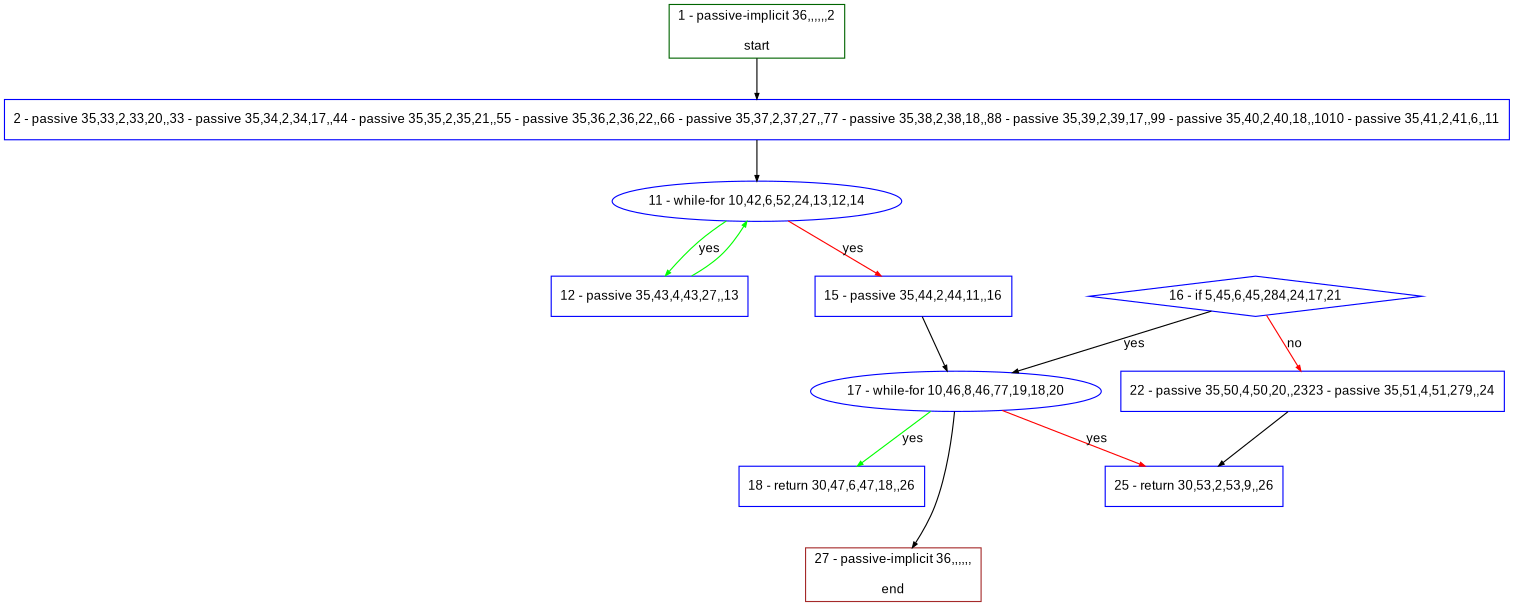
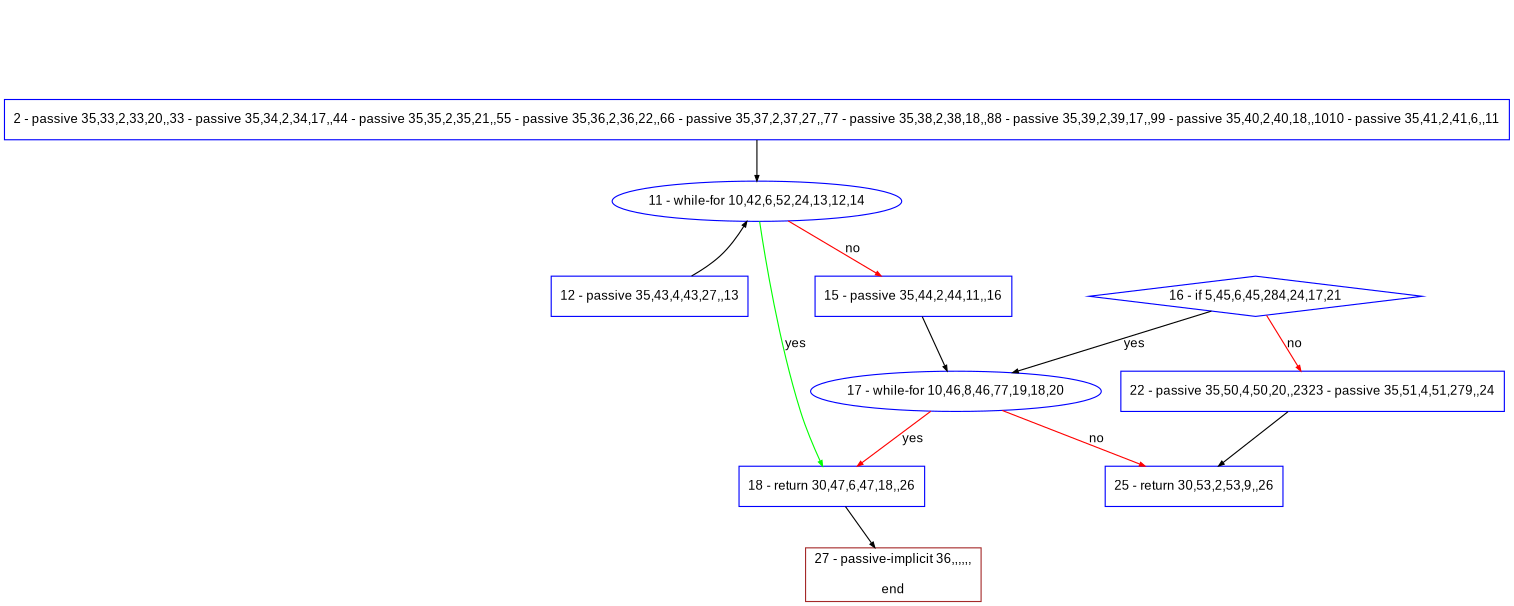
node "1 - passive-implicit 36,,,,,,2 start": removed
edge "11 - while-for 10,42,6,52,24,13,12,14" -> "12 - passive 35,43,4,43,27,,13": now "11 - while-for 10,42,6,52,24,13,12,14" -> "18 - return 30,47,6,47,18,,26"
edge "11 - while-for 10,42,6,52,24,13,12,14" -> "15 - passive 35,44,2,44,11,,16": label "yes" -> "no"
edge "12 - passive 35,43,4,43,27,,13" -> "11 - while-for 10,42,6,52,24,13,12,14": color #00ff00 -> #000000
edge "17 - while-for 10,46,8,46,77,19,18,20" -> "18 - return 30,47,6,47,18,,26": color #00ff00 -> #ff0000
edge "17 - while-for 10,46,8,46,77,19,18,20" -> "25 - return 30,53,2,53,9,,26": label "yes" -> "no"
edge "17 - while-for 10,46,8,46,77,19,18,20" -> "27 - passive-implicit 36,,,,,, end": now "18 - return 30,47,6,47,18,,26" -> "27 - passive-implicit 36,,,,,, end"
